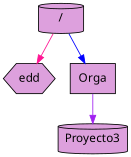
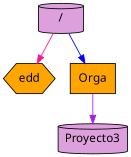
node "edd": fillcolor plum -> orange
node "Orga": fillcolor plum -> orange
